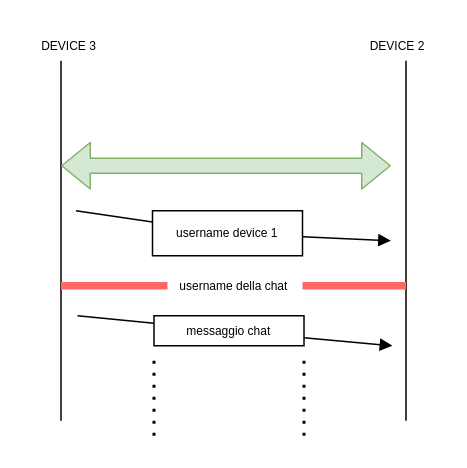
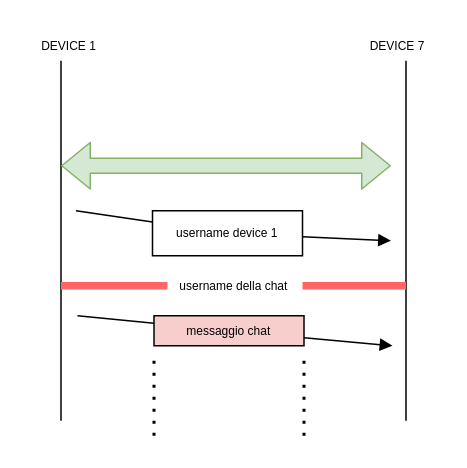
node "DEVICE 3": label "DEVICE 3" -> "DEVICE 1"
node "DEVICE 2": label "DEVICE 2" -> "DEVICE 7"
node "messaggio chat": fillcolor #ffffff -> #f8cecc
